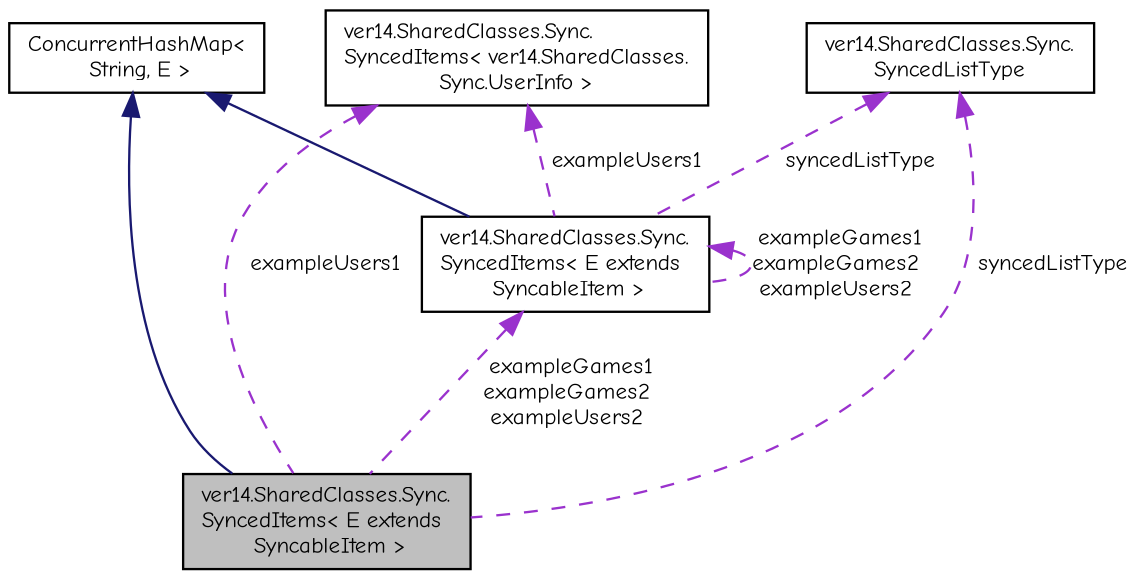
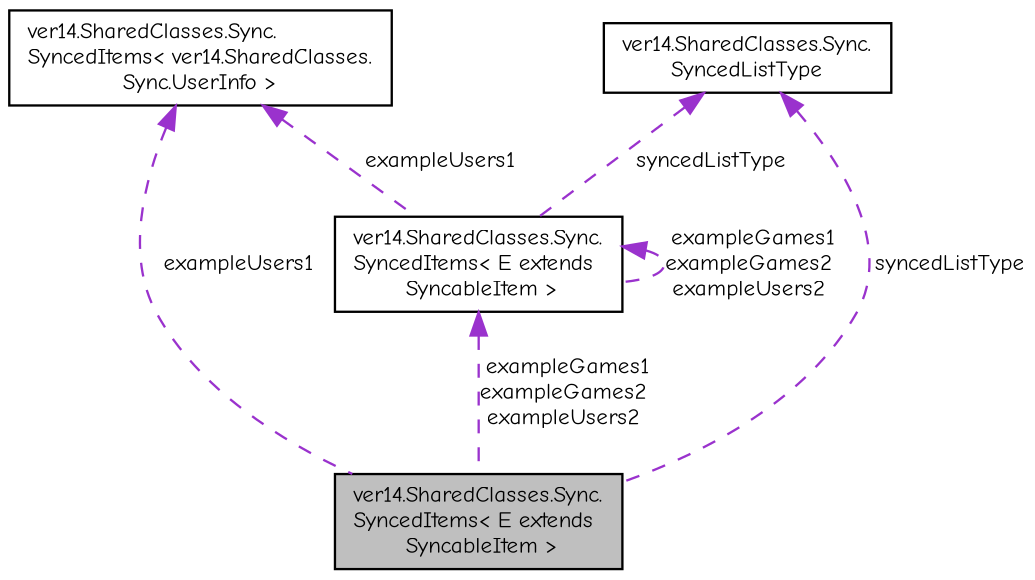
node "ConcurrentHashMap< String, E >": removed
